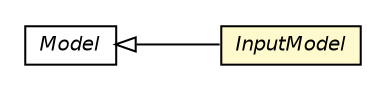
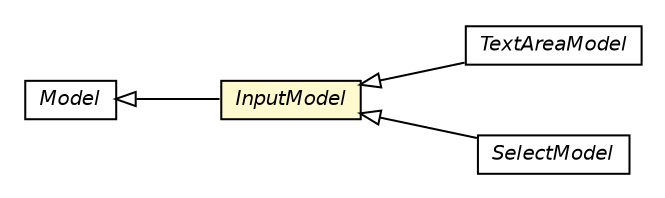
node "TextAreaModel": added
node "SelectModel": added
